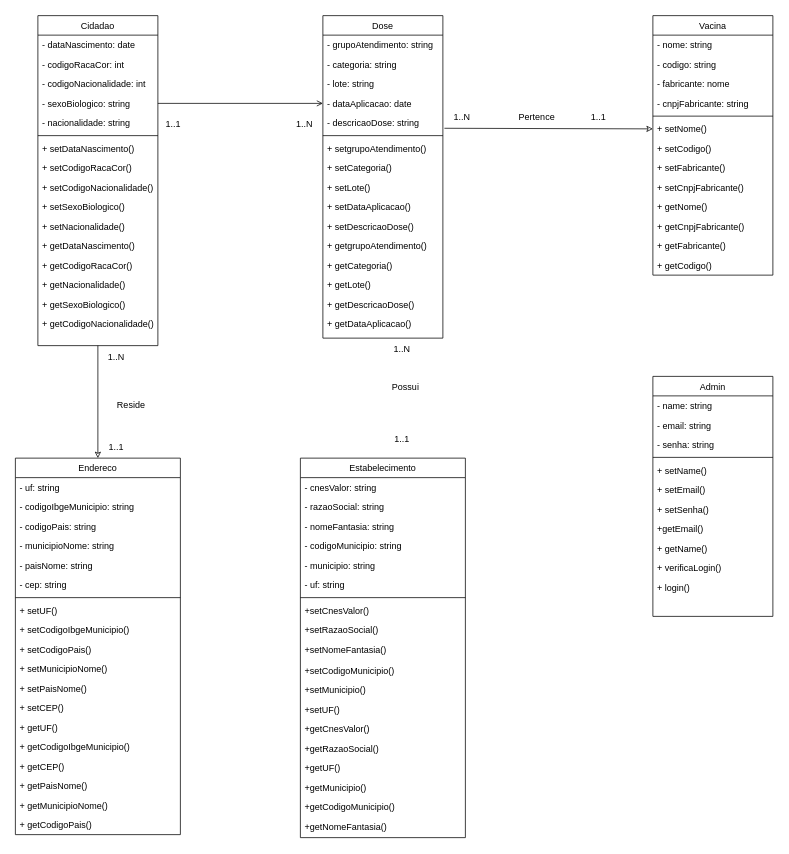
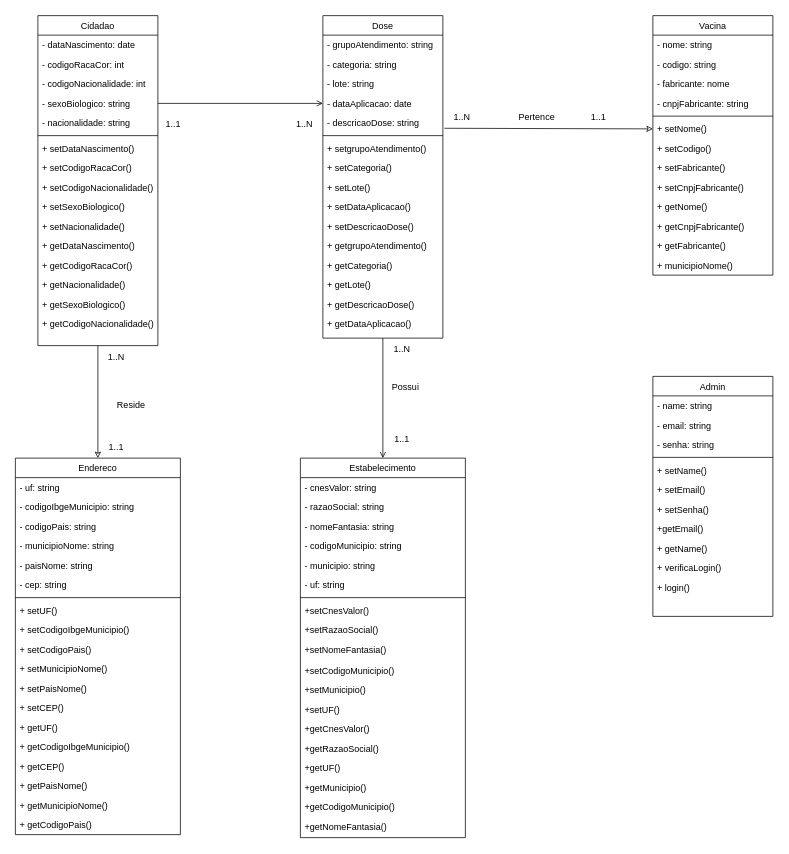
node "+ getCodigo()": label "+ getCodigo()" -> "+ municipioNome()"
edge "Dose" -> "Estabelecimento": added
